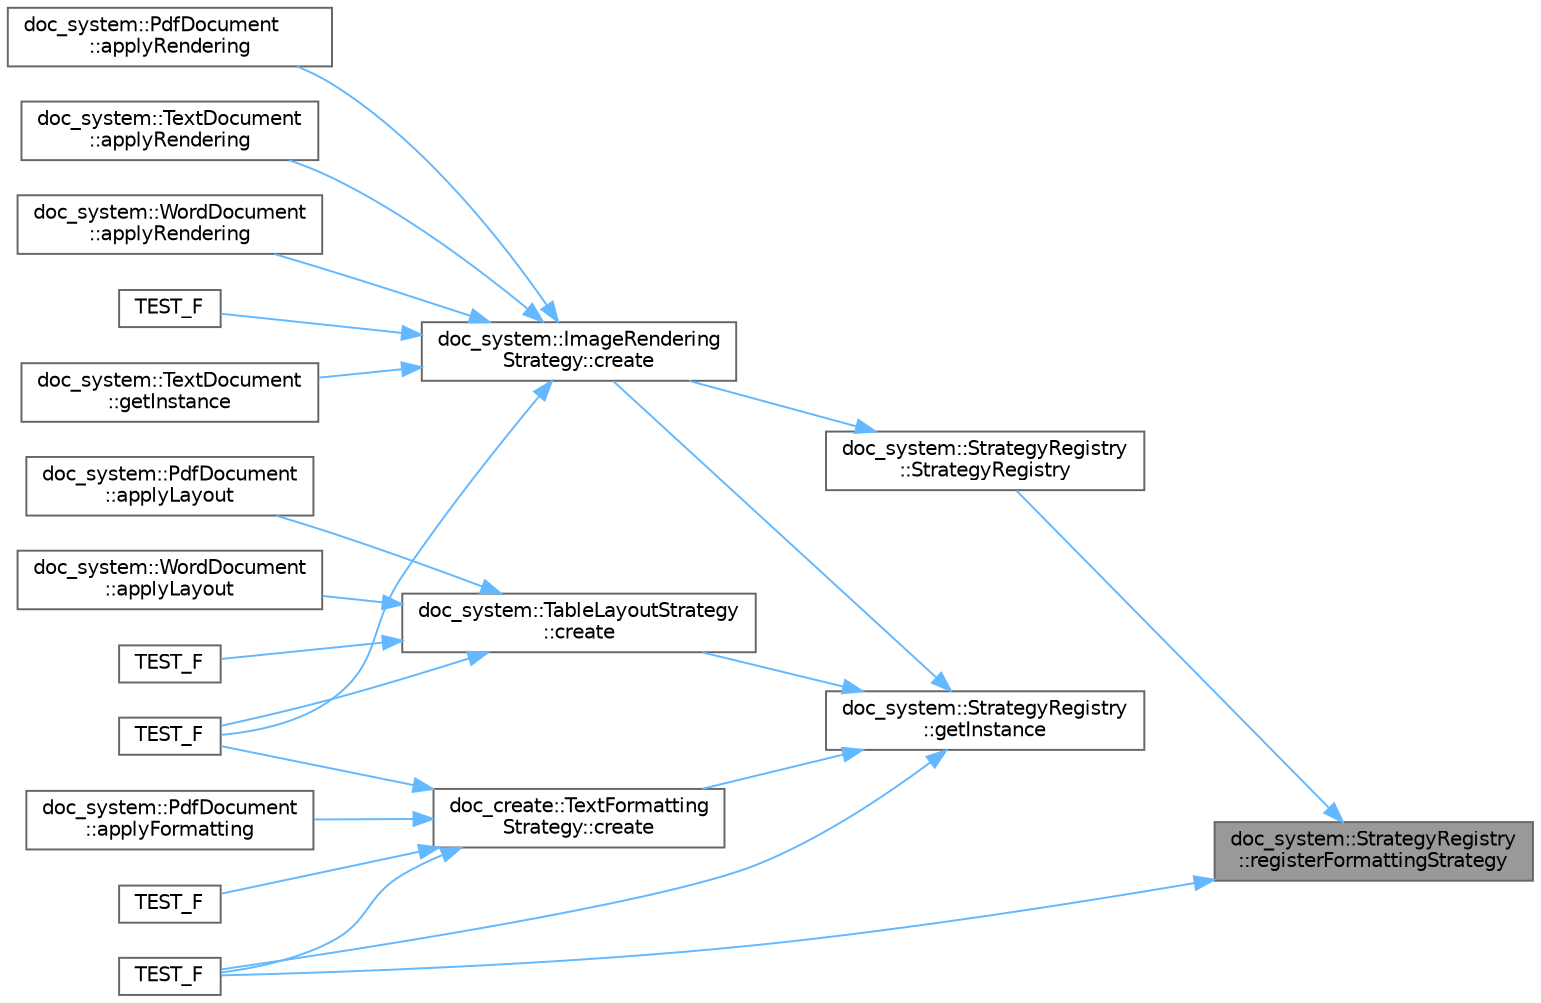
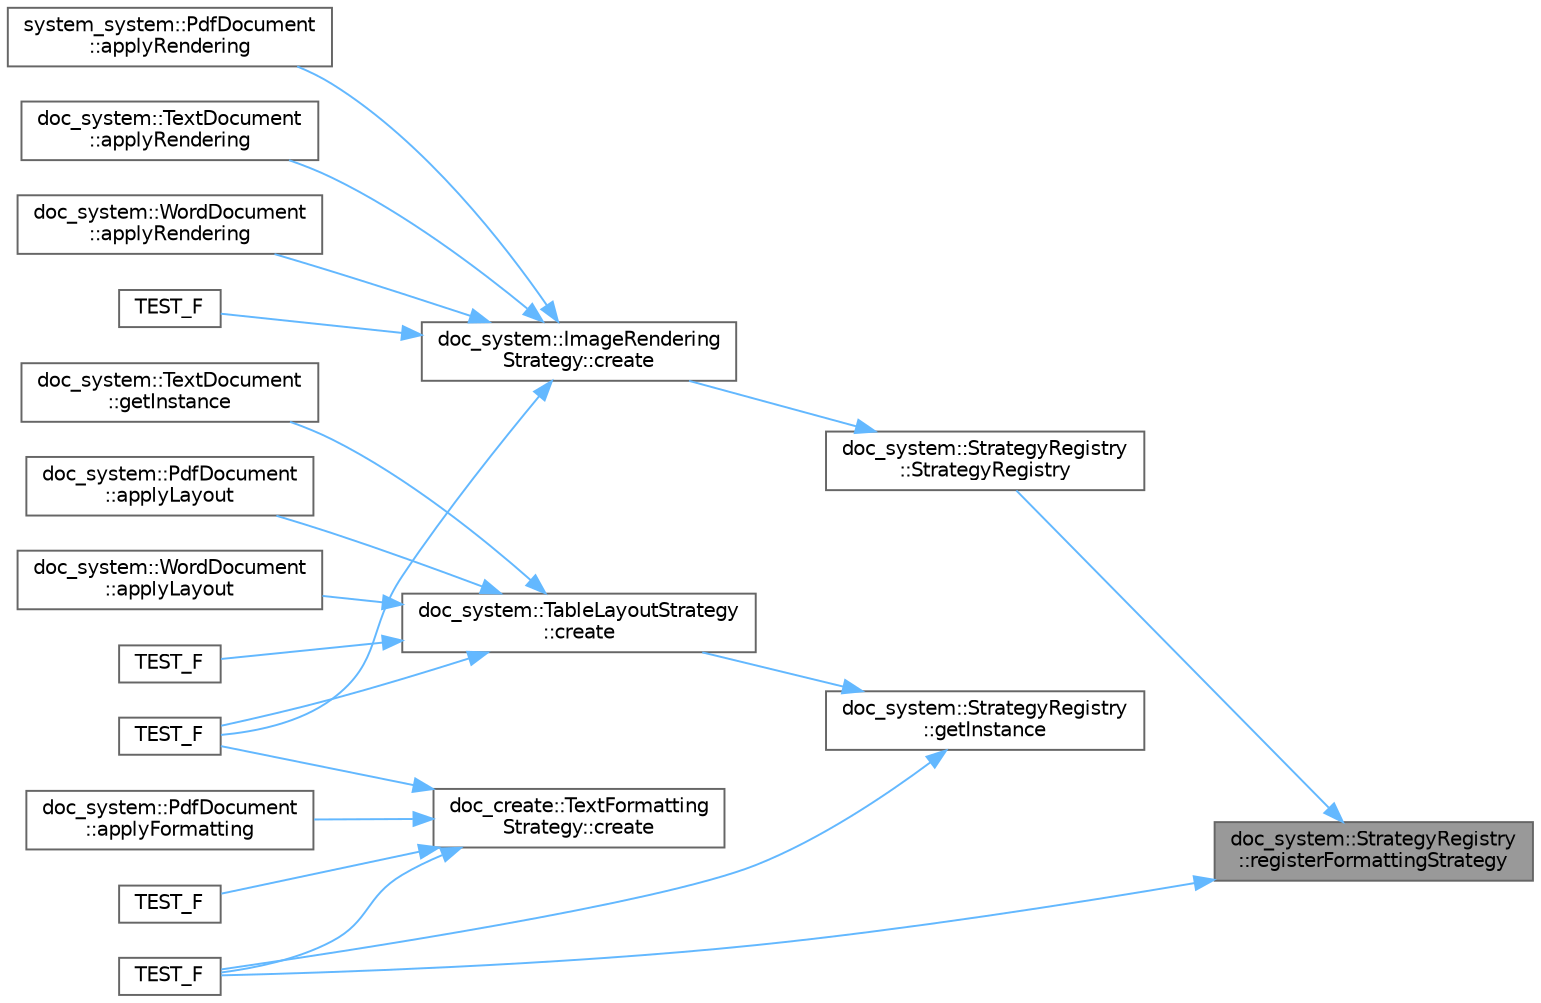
node "doc_system::PdfDocument ::applyRendering": label "doc_system::PdfDocument ::applyRendering" -> "system_system::PdfDocument ::applyRendering"
edge "doc_system::TextDocument ::getInstance" -> "doc_system::ImageRendering Strategy::create": now "doc_system::TextDocument ::getInstance" -> "doc_system::TableLayoutStrategy ::create"
edge "doc_system::ImageRendering Strategy::create" -> "doc_system::StrategyRegistry ::getInstance": removed
edge "doc_create::TextFormatting Strategy::create" -> "doc_system::StrategyRegistry ::getInstance": removed
